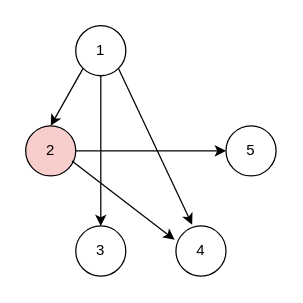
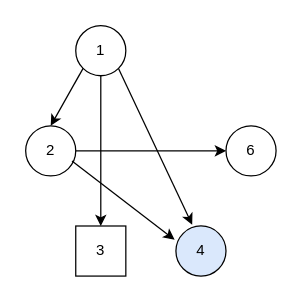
node "2": fillcolor #f8cecc -> #ffffff
node "5": label "5" -> "6"
node "3": shape ellipse -> rectangle
node "4": fillcolor #ffffff -> #dae8fc
